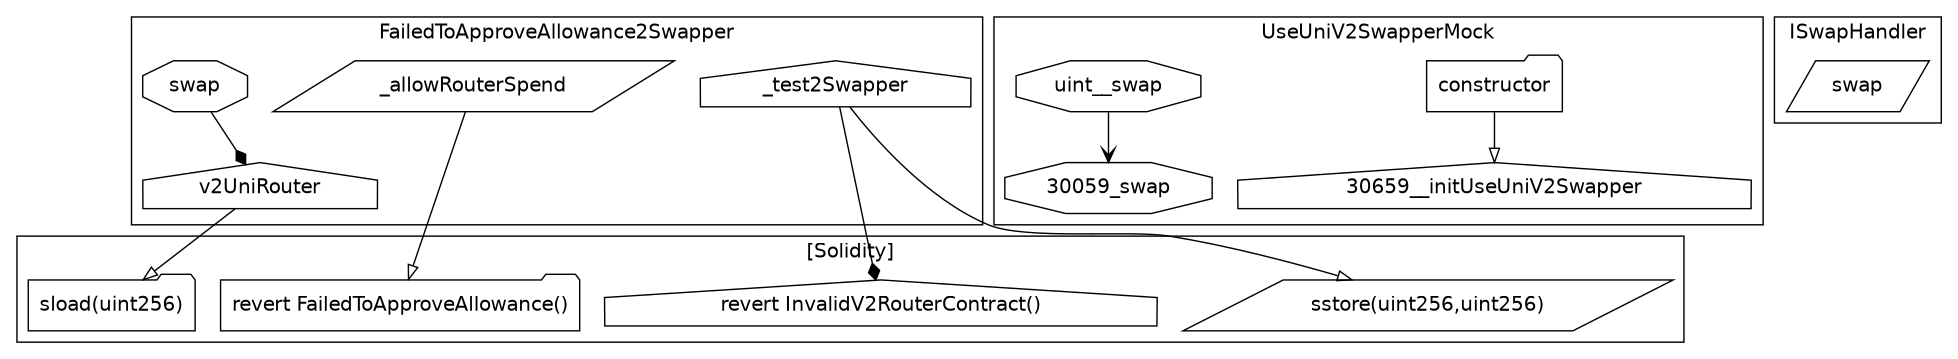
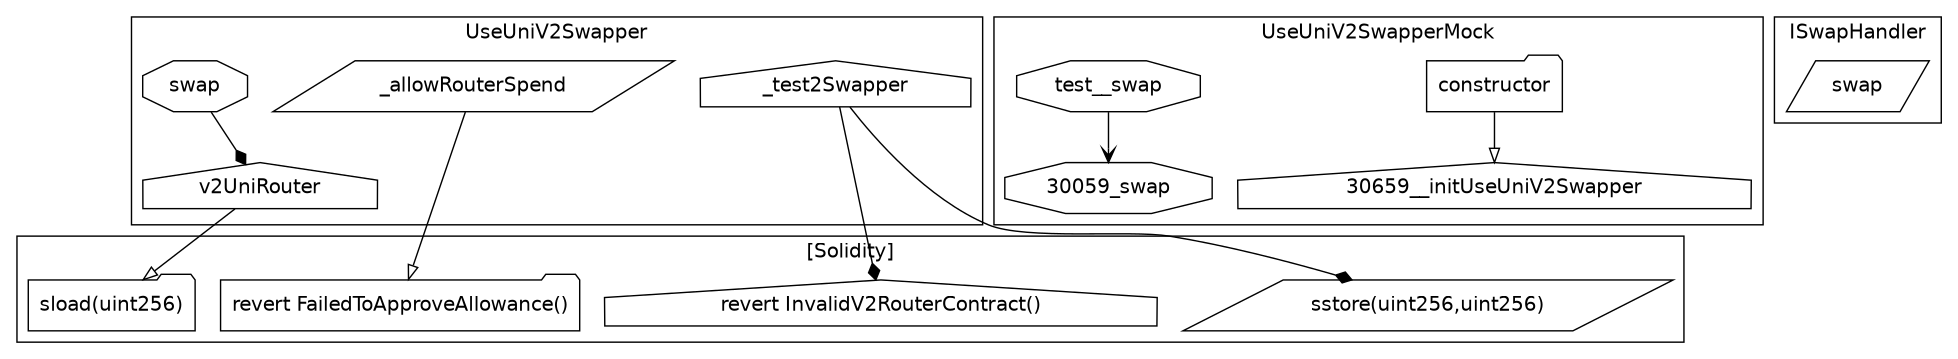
cluster "FailedToApproveAllowance2Swapper": label "FailedToApproveAllowance2Swapper" -> "UseUniV2Swapper"
node "uint__swap": label "uint__swap" -> "test__swap"
edge "_test2Swapper" -> "sstore(uint256,uint256)": arrowhead onormal -> diamond
